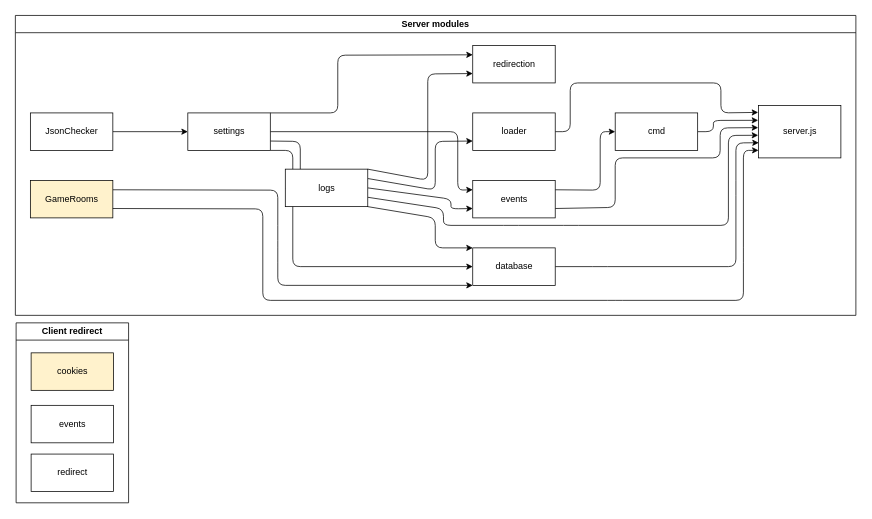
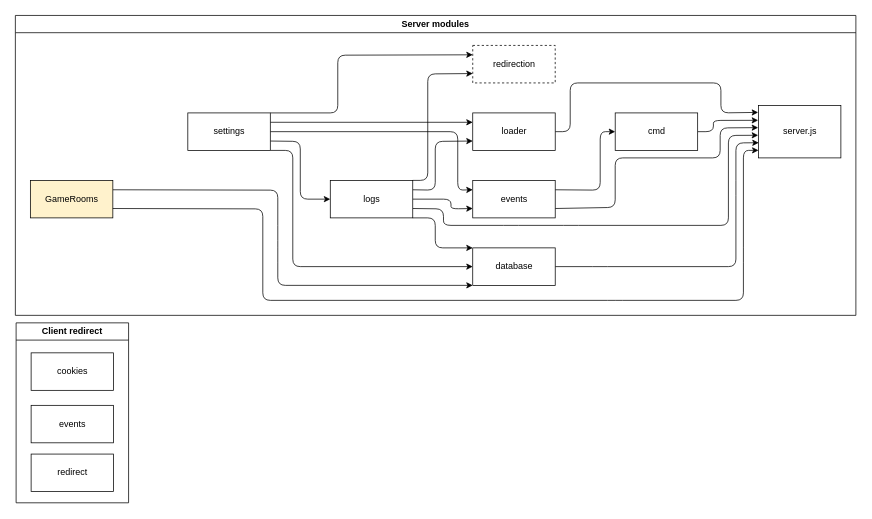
node "redirection": style solid -> dashed
edge "settings" -> "loader": added
node "JsonChecker": removed
edge "JsonChecker" -> "settings": removed
node "logs": moved (327, 188) -> (372, 199)
node "cookies": fillcolor #fff2cc -> #ffffff
